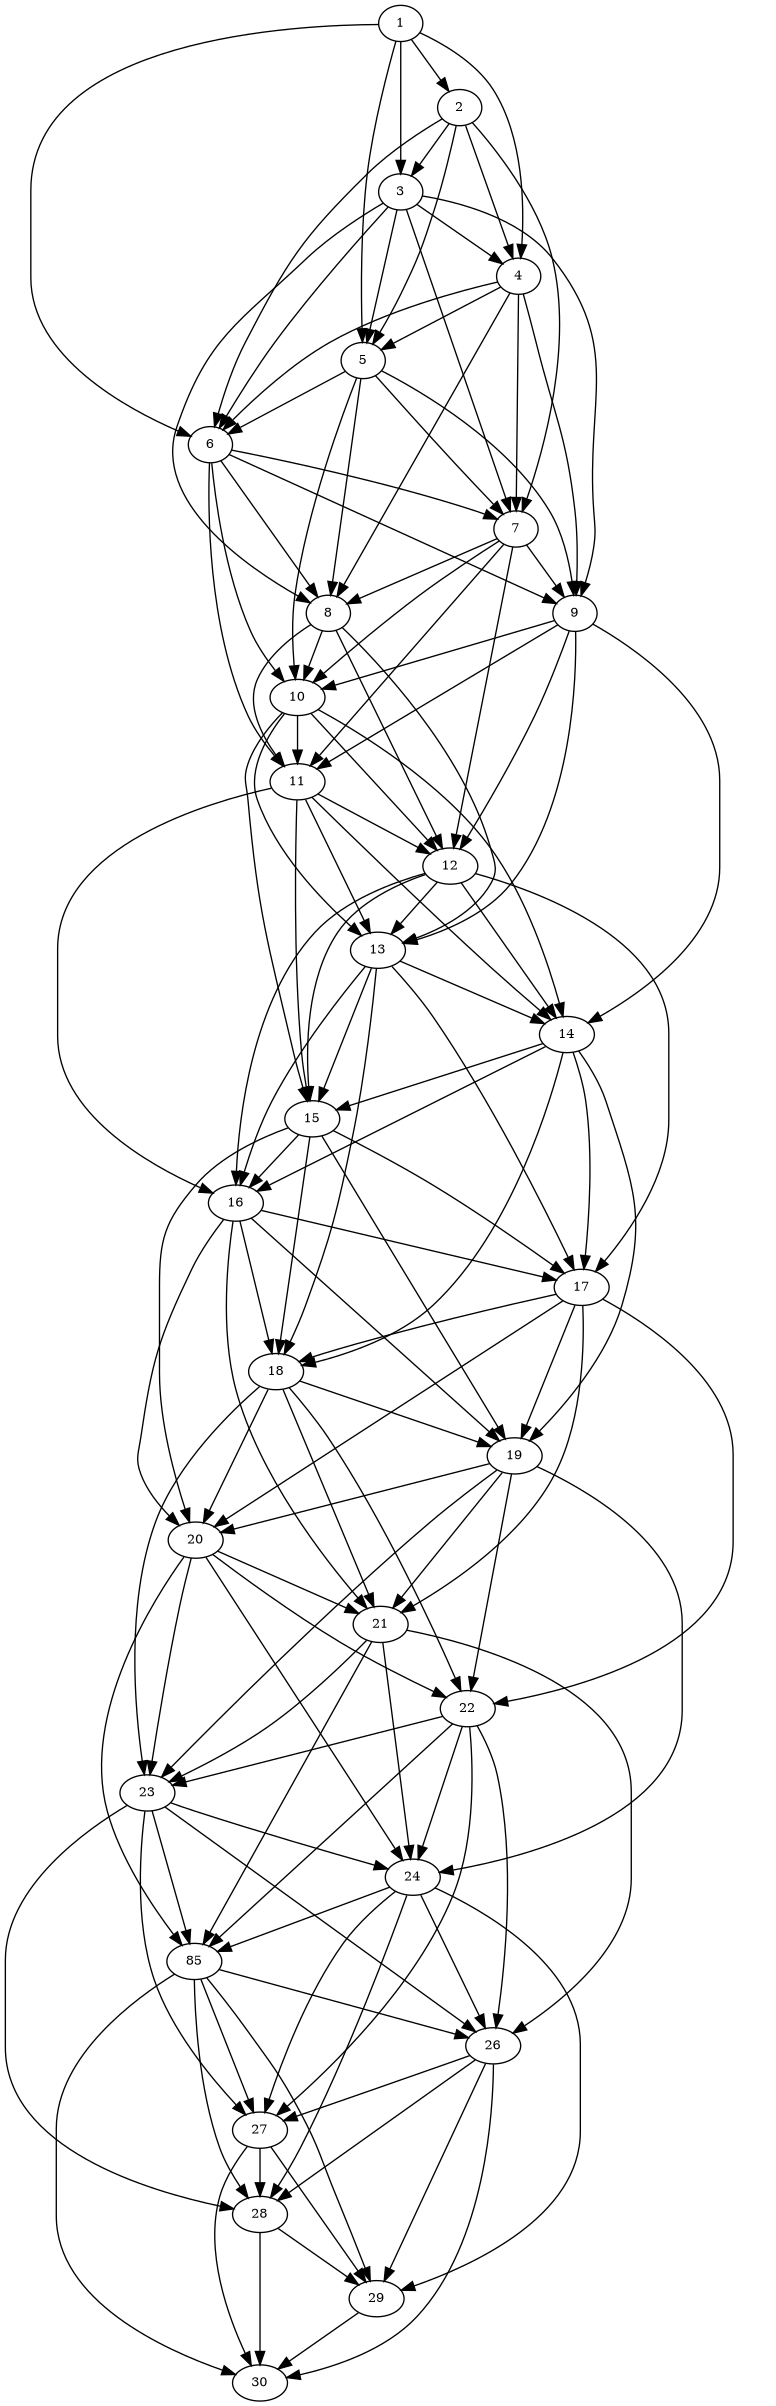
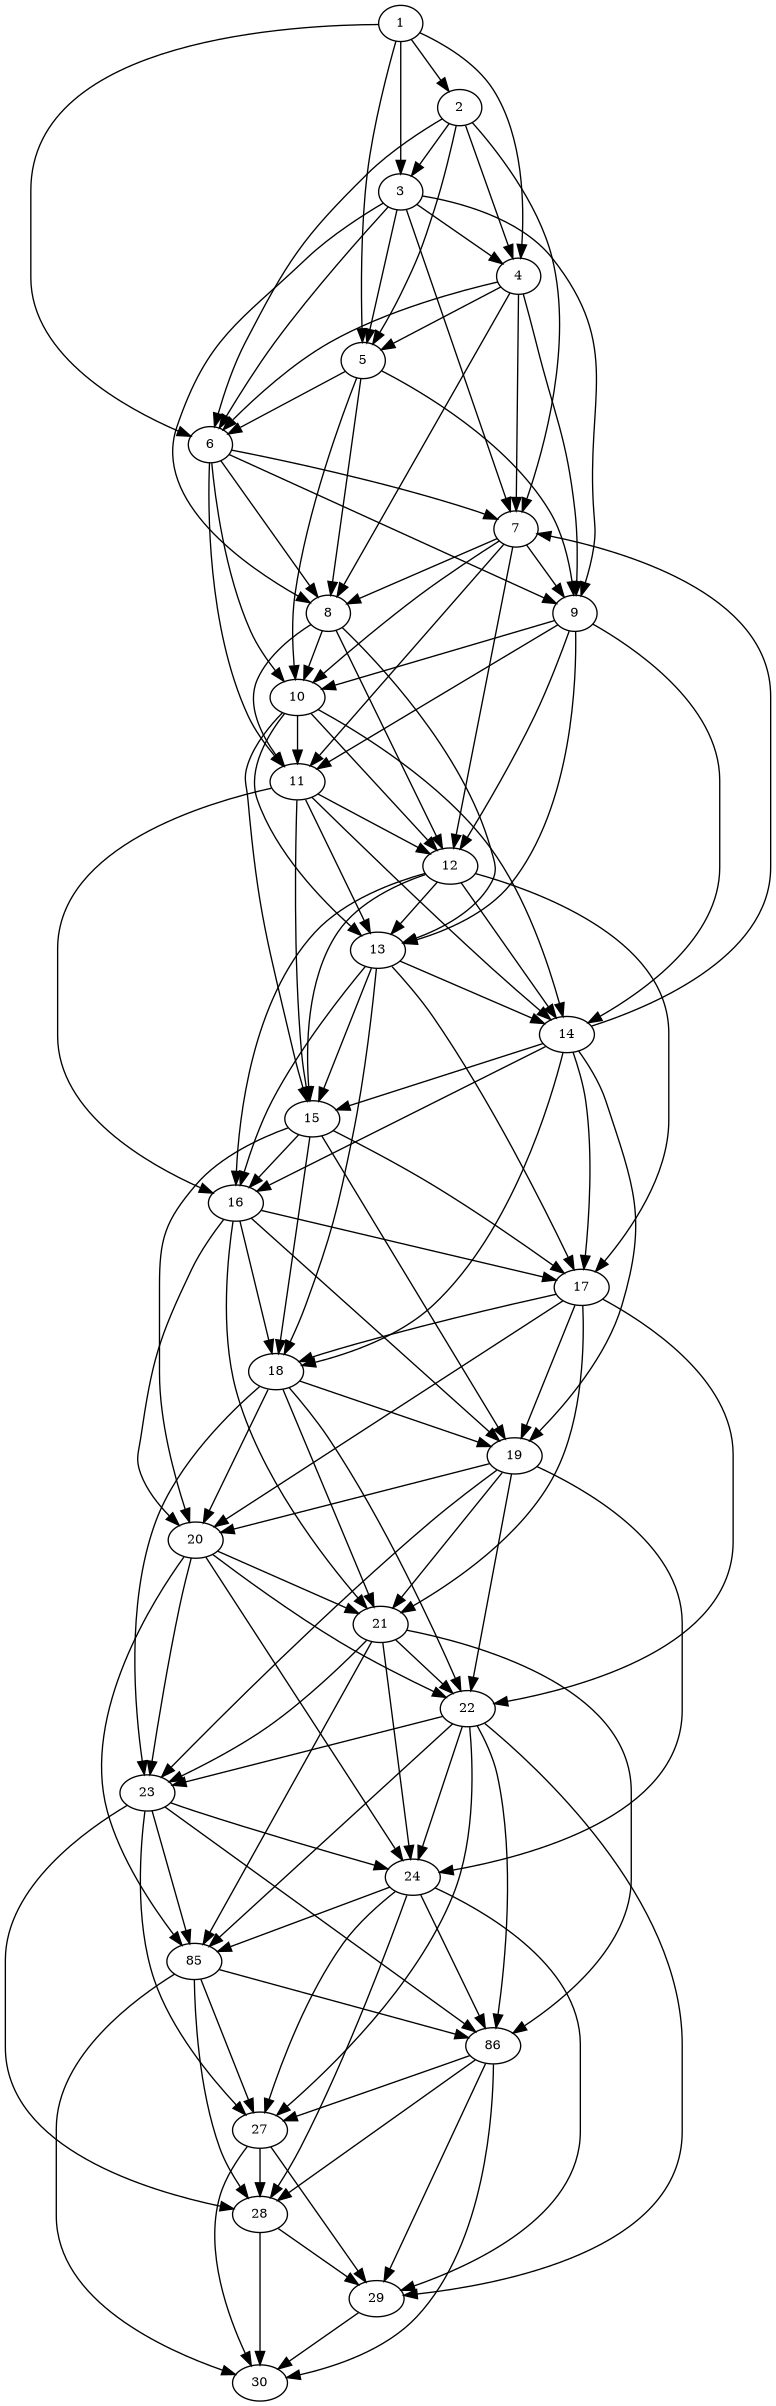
edge "5" -> "7": now "14" -> "7"
edge "21" -> "22": added
node "26": label "26" -> "86"
edge "85" -> "29": now "22" -> "29"
